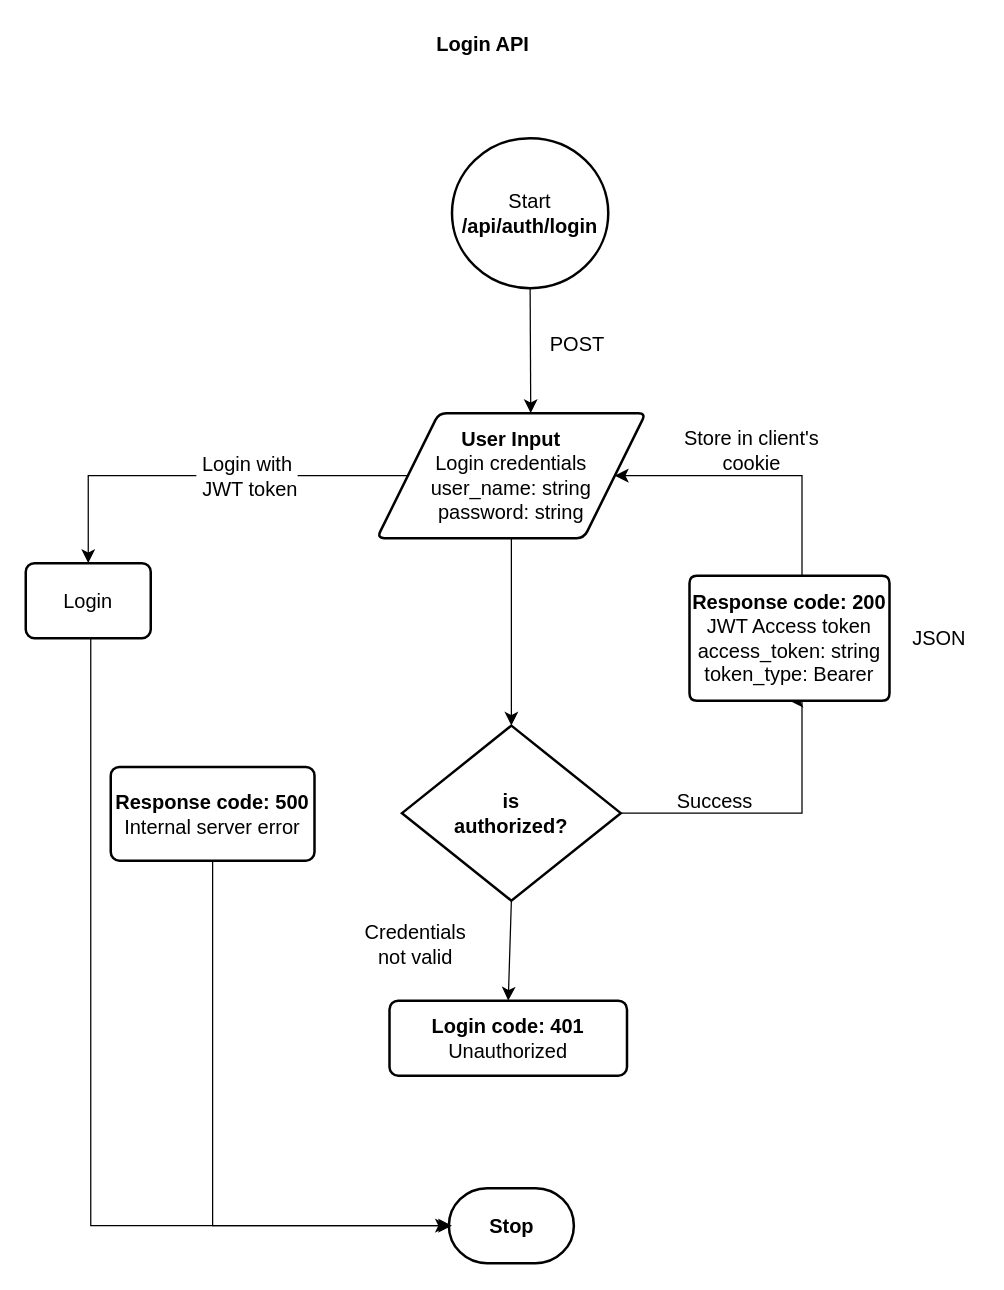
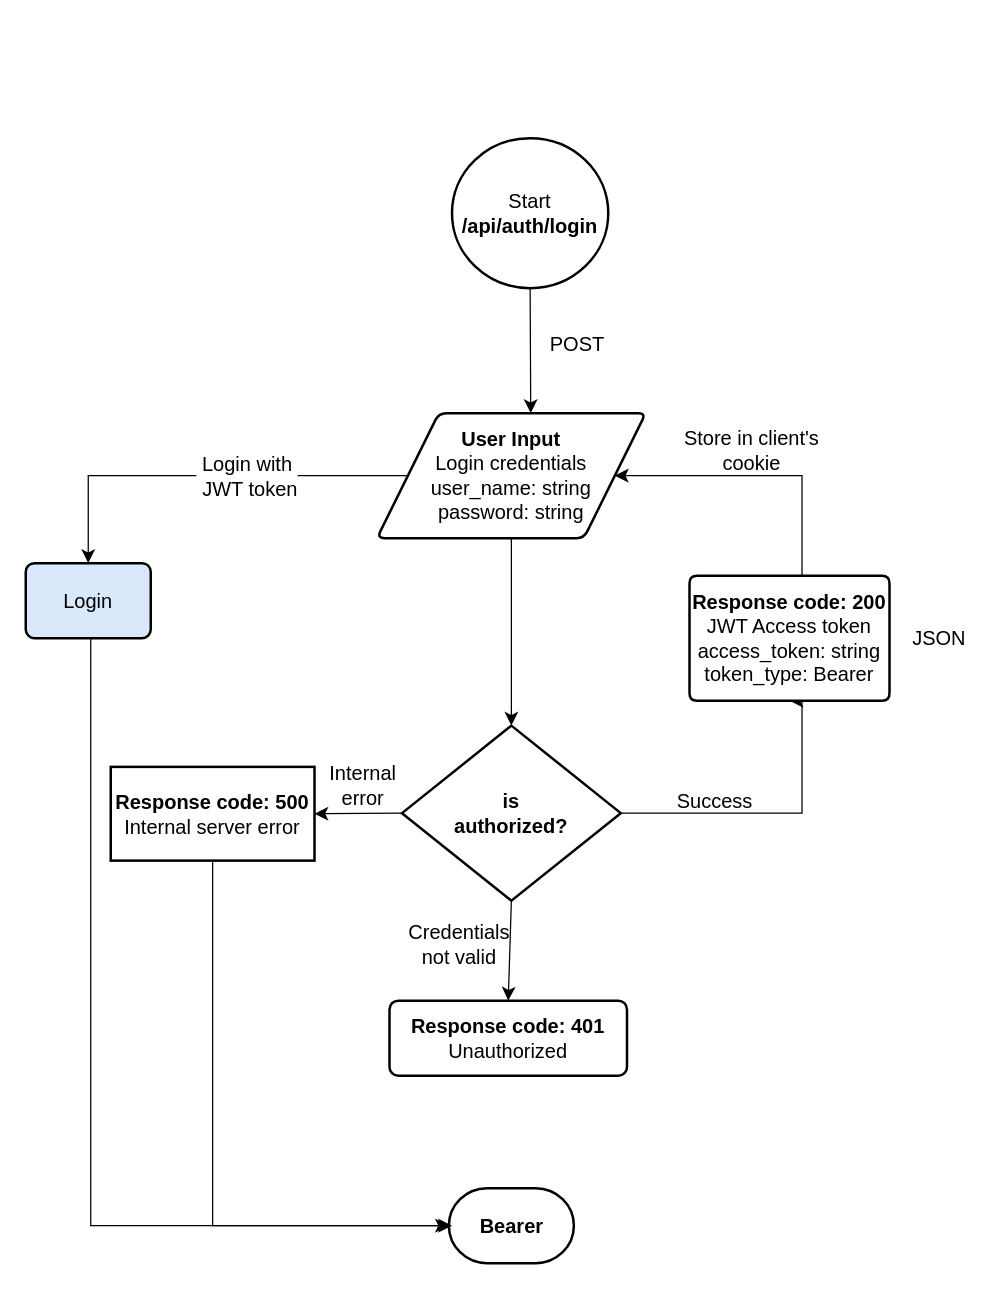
node "Login API": removed
node "Login": fillcolor #ffffff -> #dae8fc
node "Internal error": added
edge "is authorized?" -> "Response code: 500 Internal server error": added
node "Response code: 500 Internal server error": shape rounded rectangle -> rectangle
node "Credentials not valid": moved (416, 944) -> (459, 944)
node "Login code: 401 Unauthorized": label "Login code: 401 Unauthorized" -> "Response code: 401 Unauthorized"
node "Stop": label "Stop" -> "Bearer"
